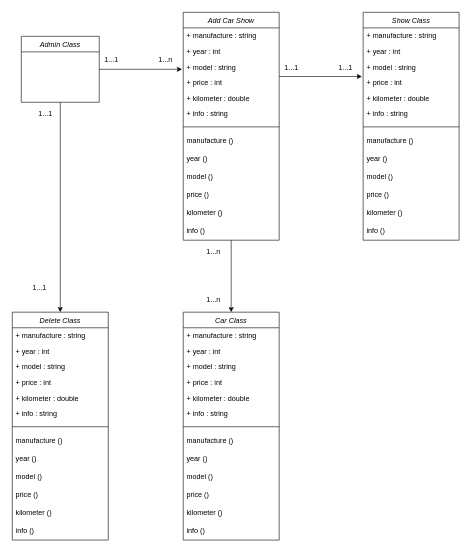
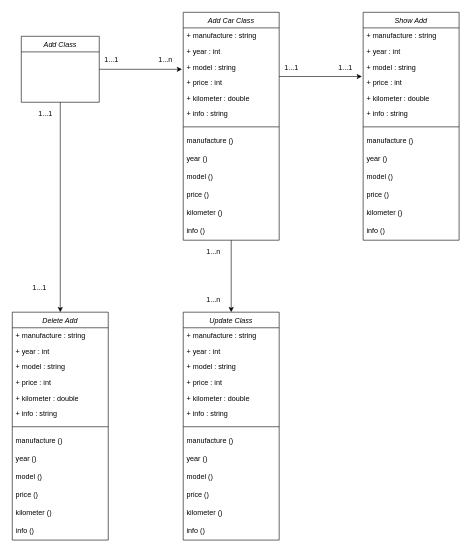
node "Add Car Show": label "Add Car Show" -> "Add Car Class"
node "Show Class": label "Show Class" -> "Show Add"
node "Admin Class": label "Admin Class" -> "Add Class"
node "Delete Class": label "Delete Class" -> "Delete Add"
node "Car Class": label "Car Class" -> "Update Class"
